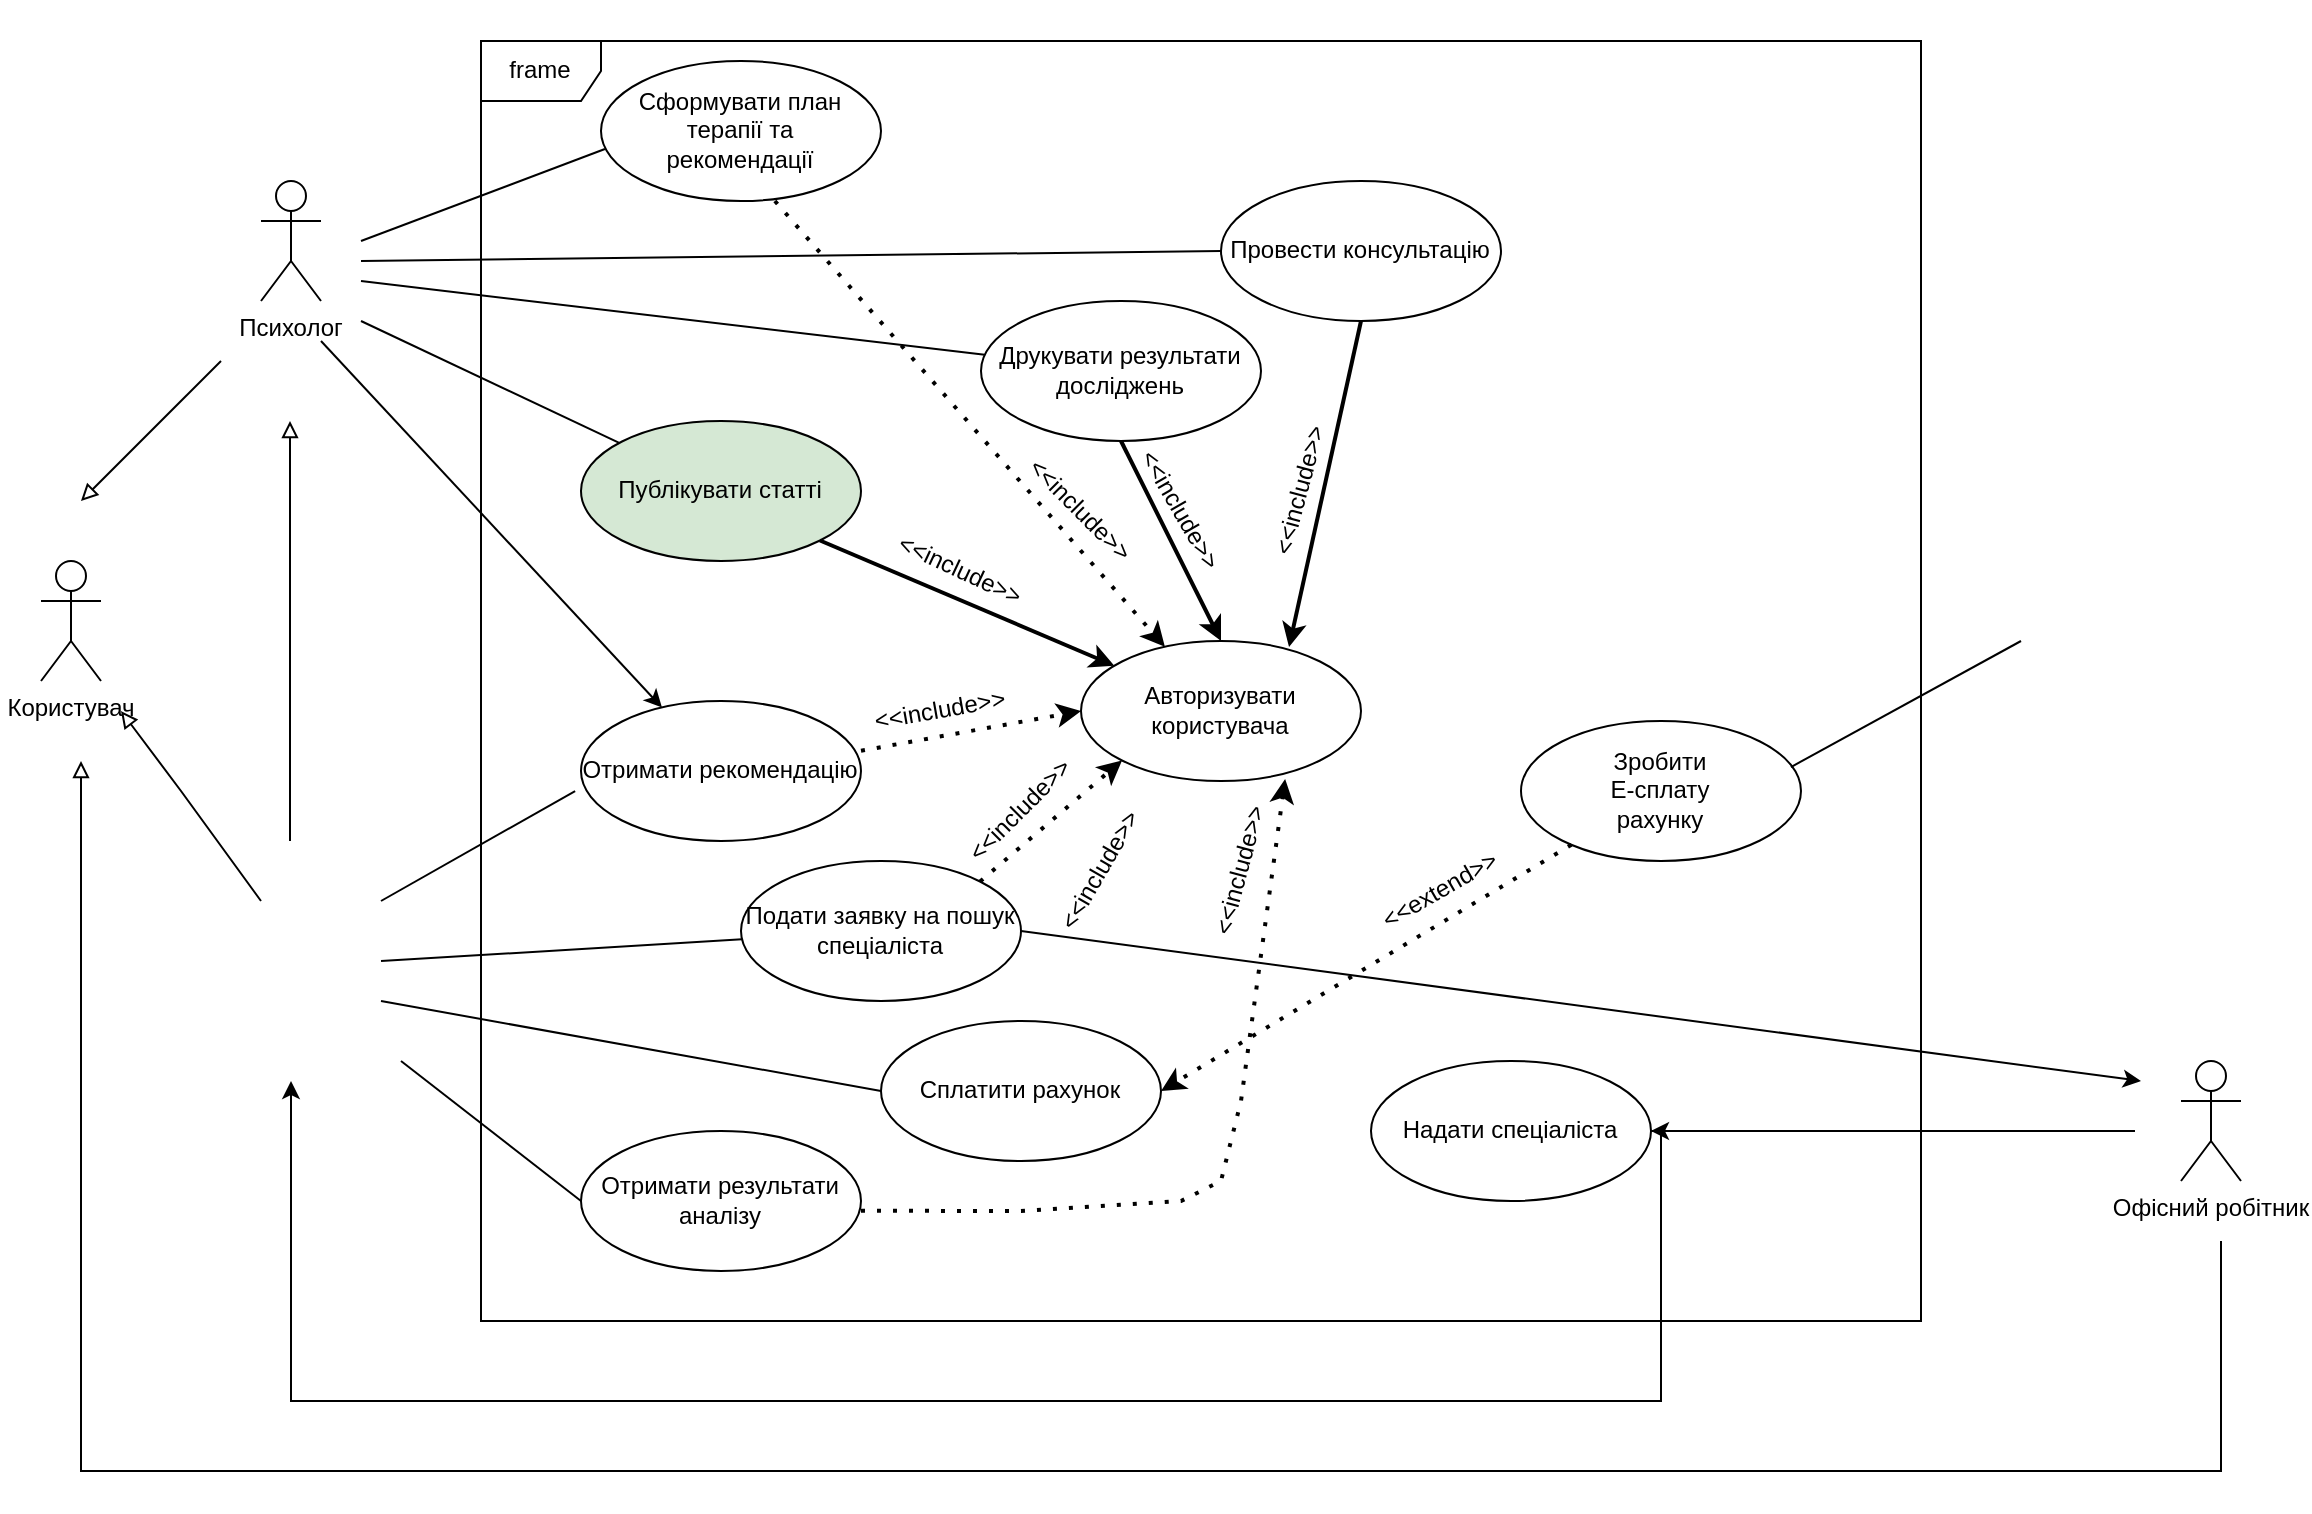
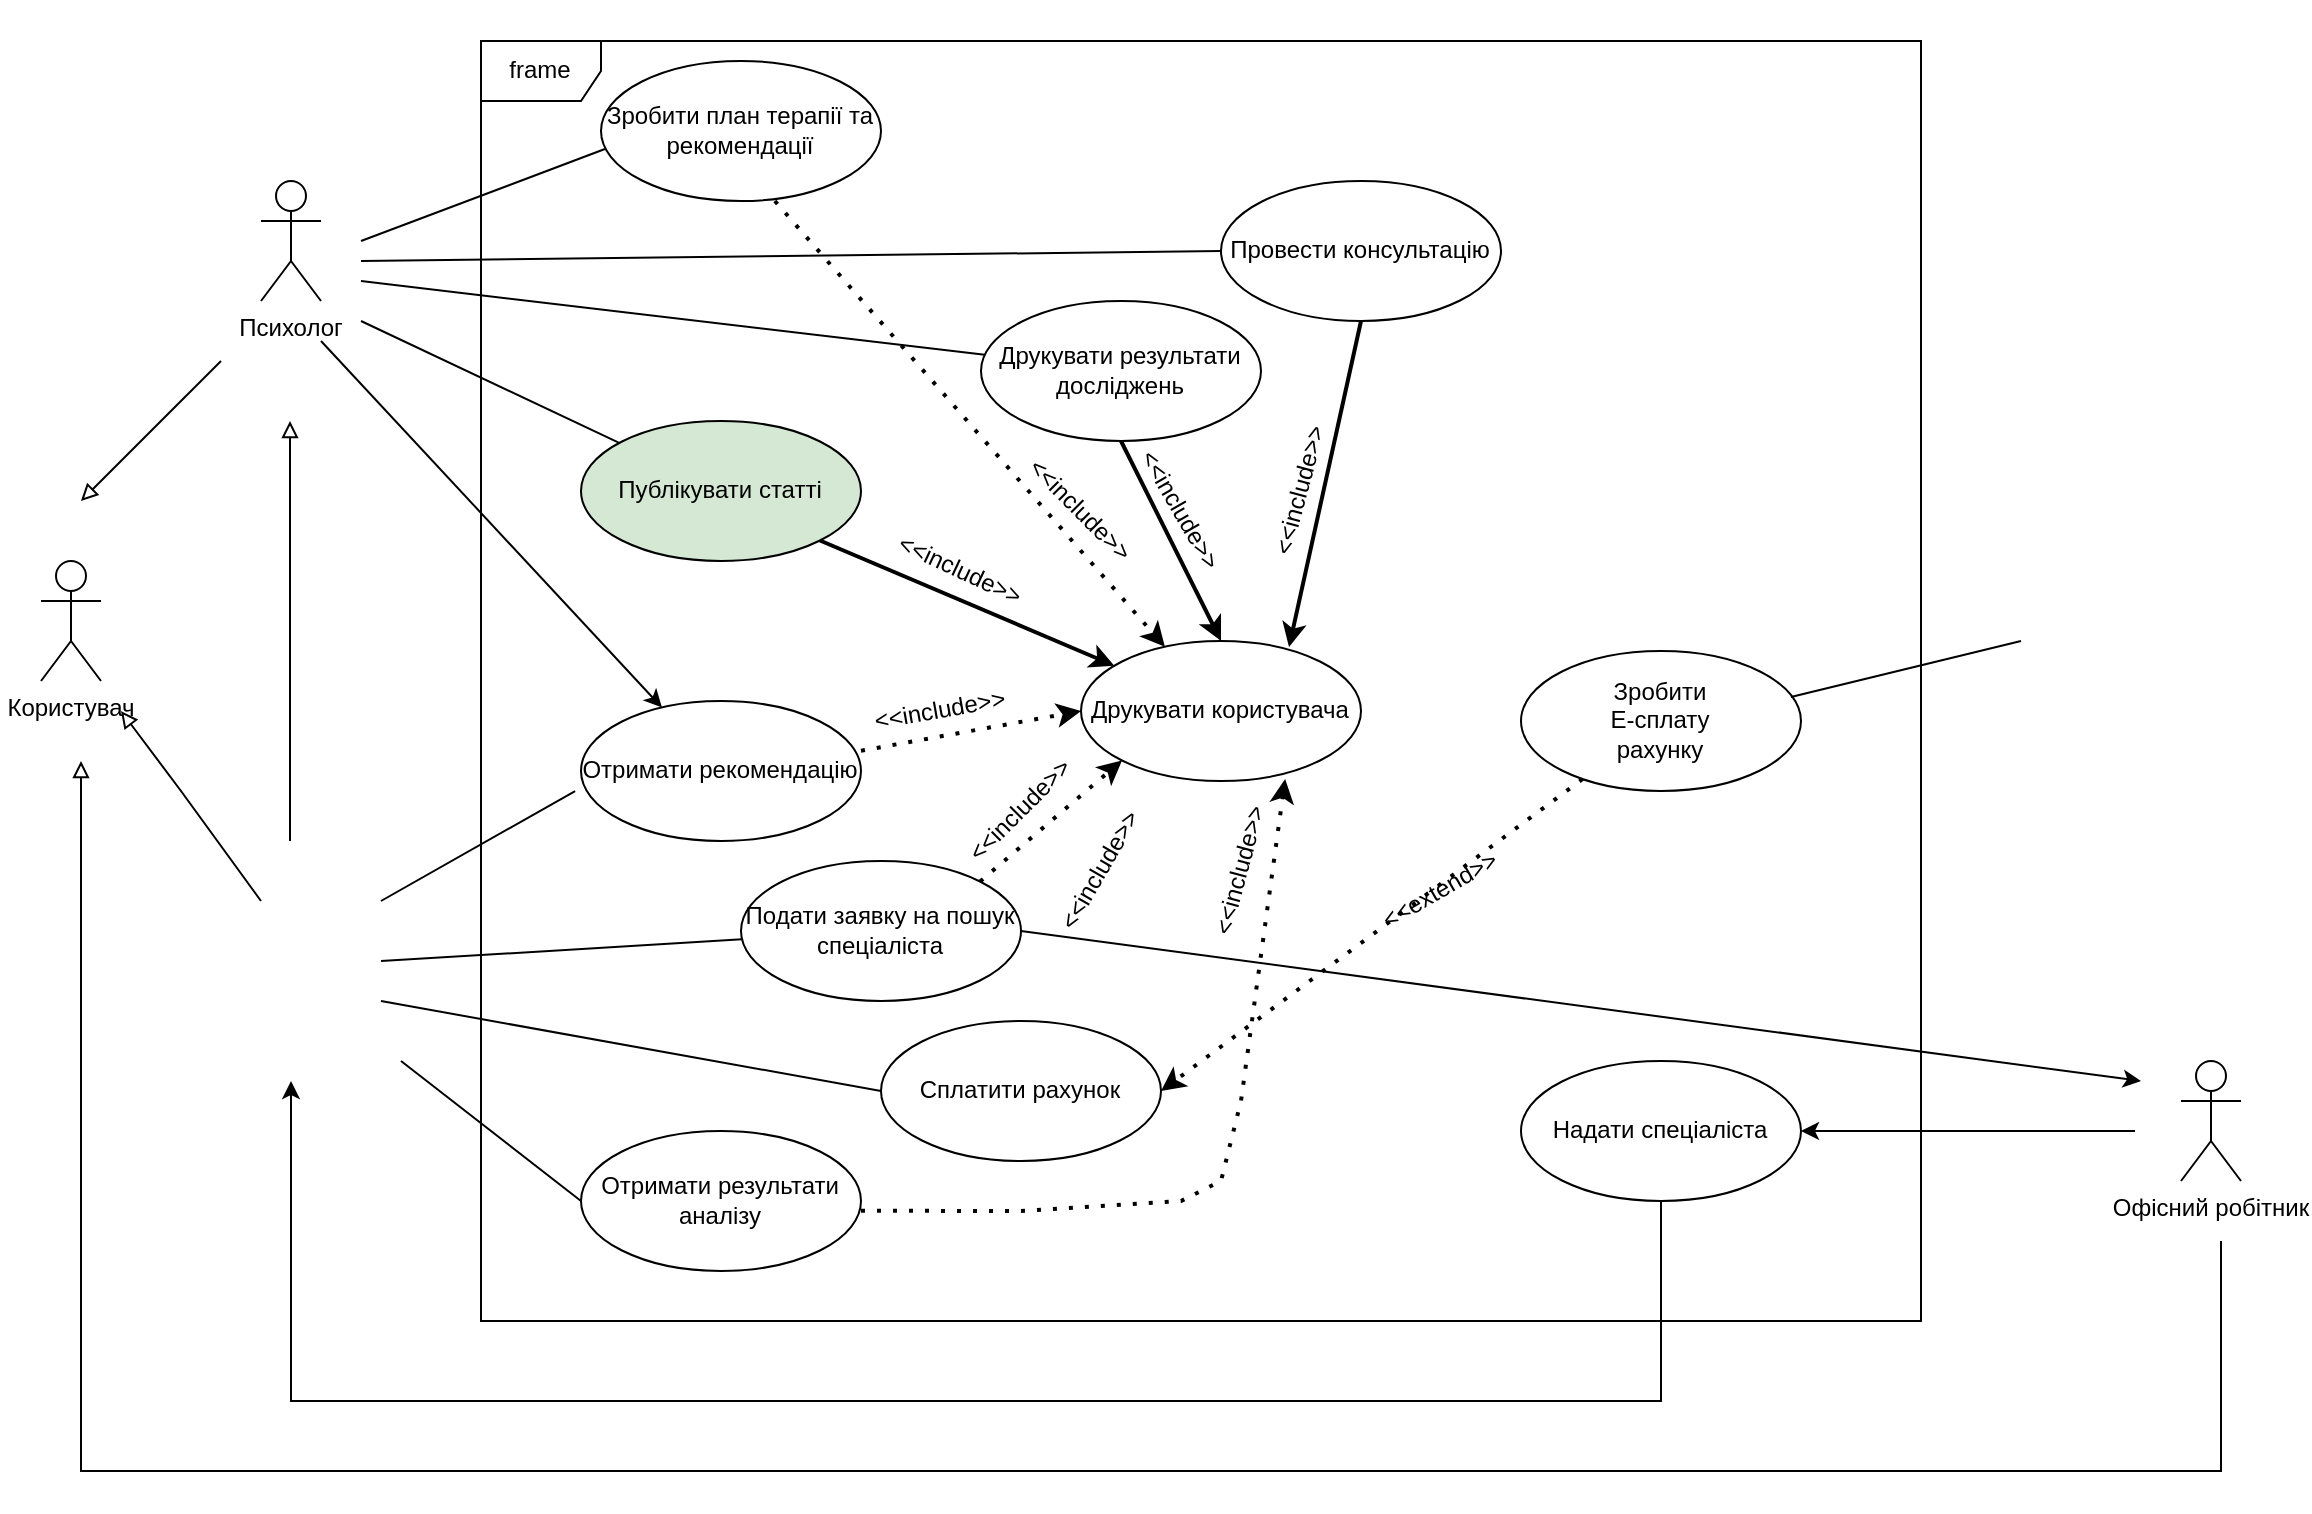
node "Сформувати план терапії та рекомендації": label "Сформувати план терапії та рекомендації" -> "Зробити план терапії та рекомендації"
node "Авторизувати користувача": label "Авторизувати користувача" -> "Друкувати користувача"
node "Зробити E-сплату рахунку": moved (1661, 791) -> (1661, 721)
node "Надати спеціаліста": moved (1511, 1131) -> (1661, 1131)
